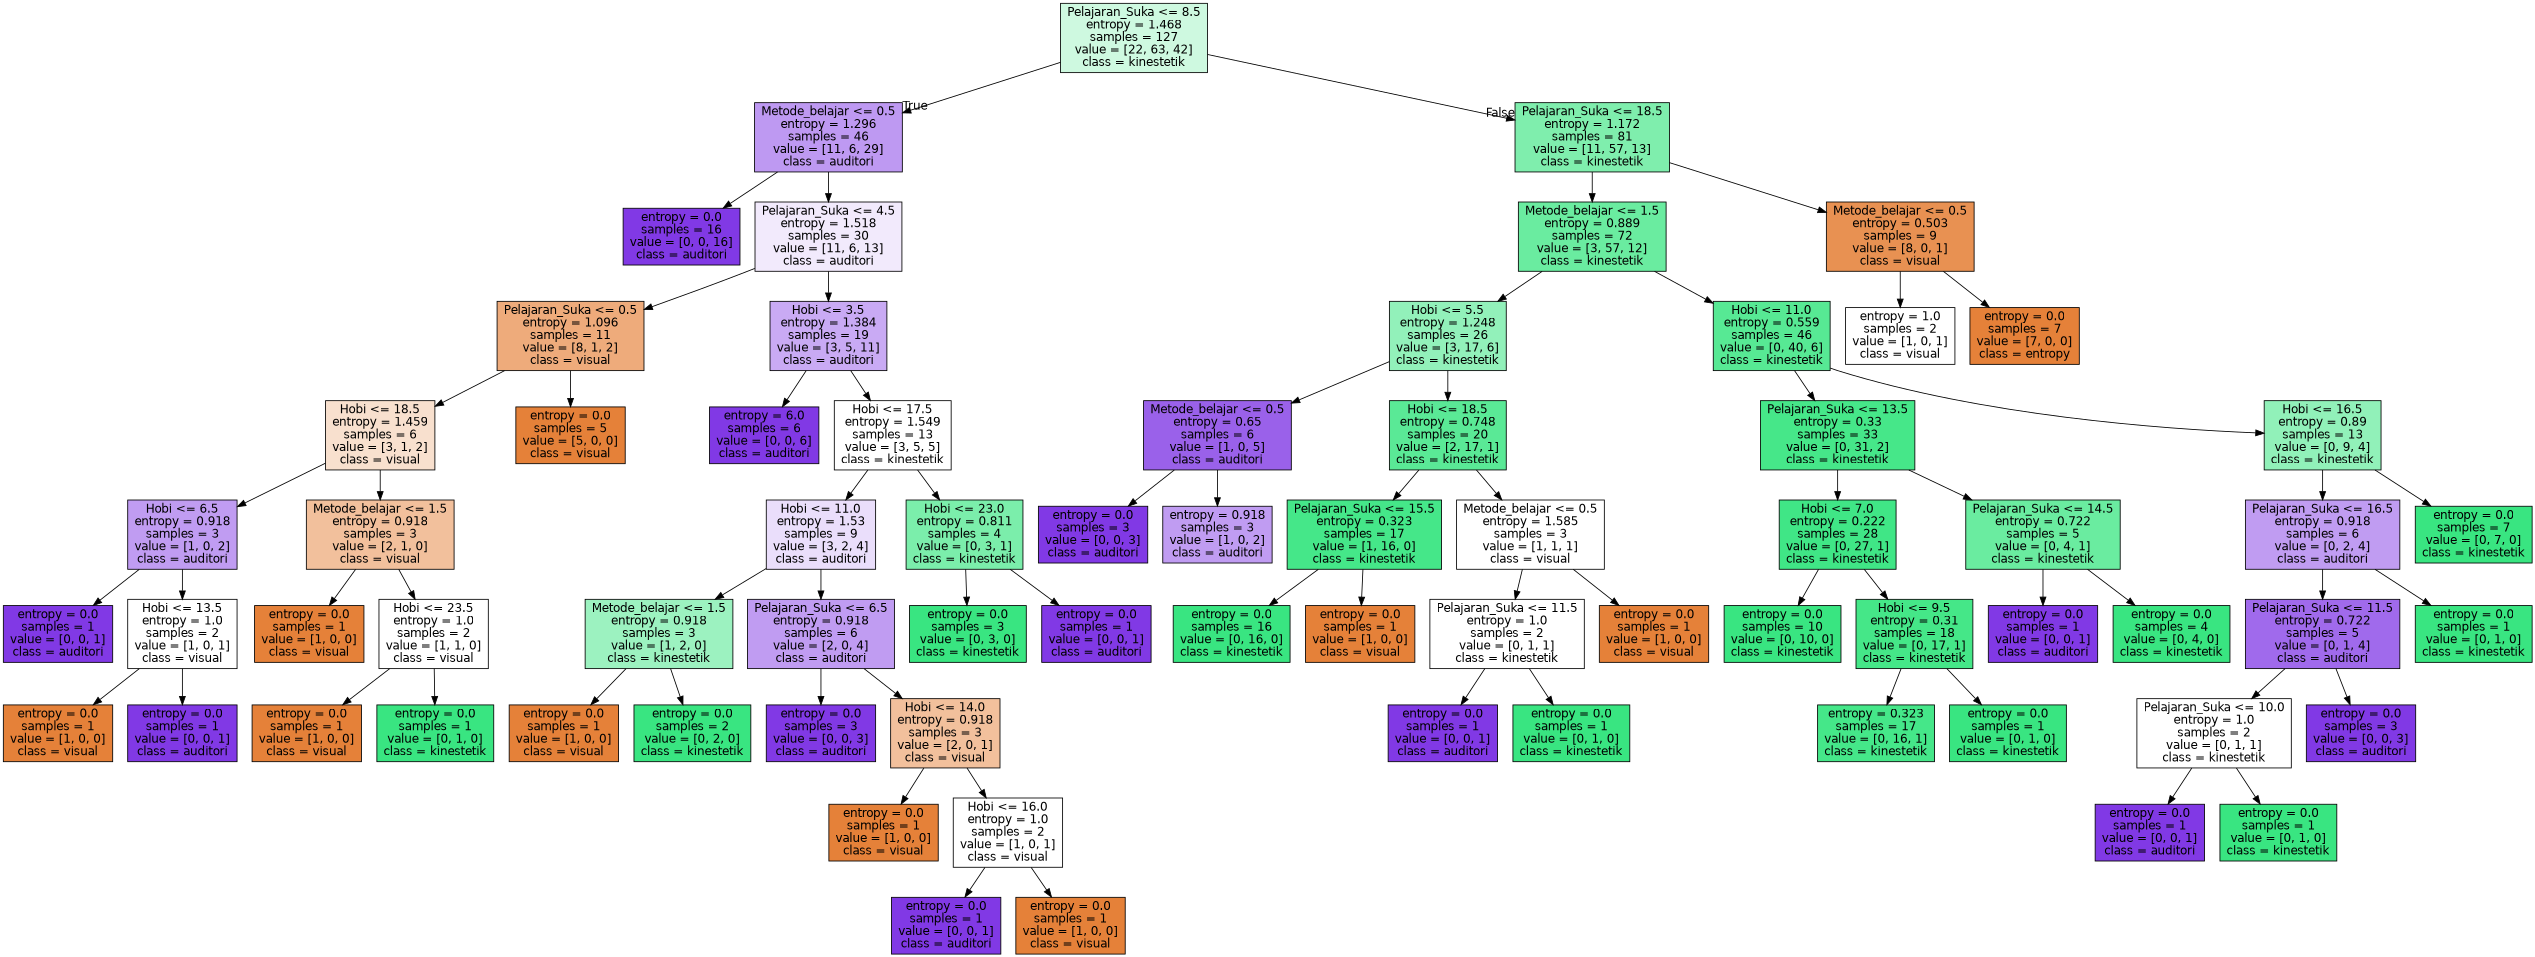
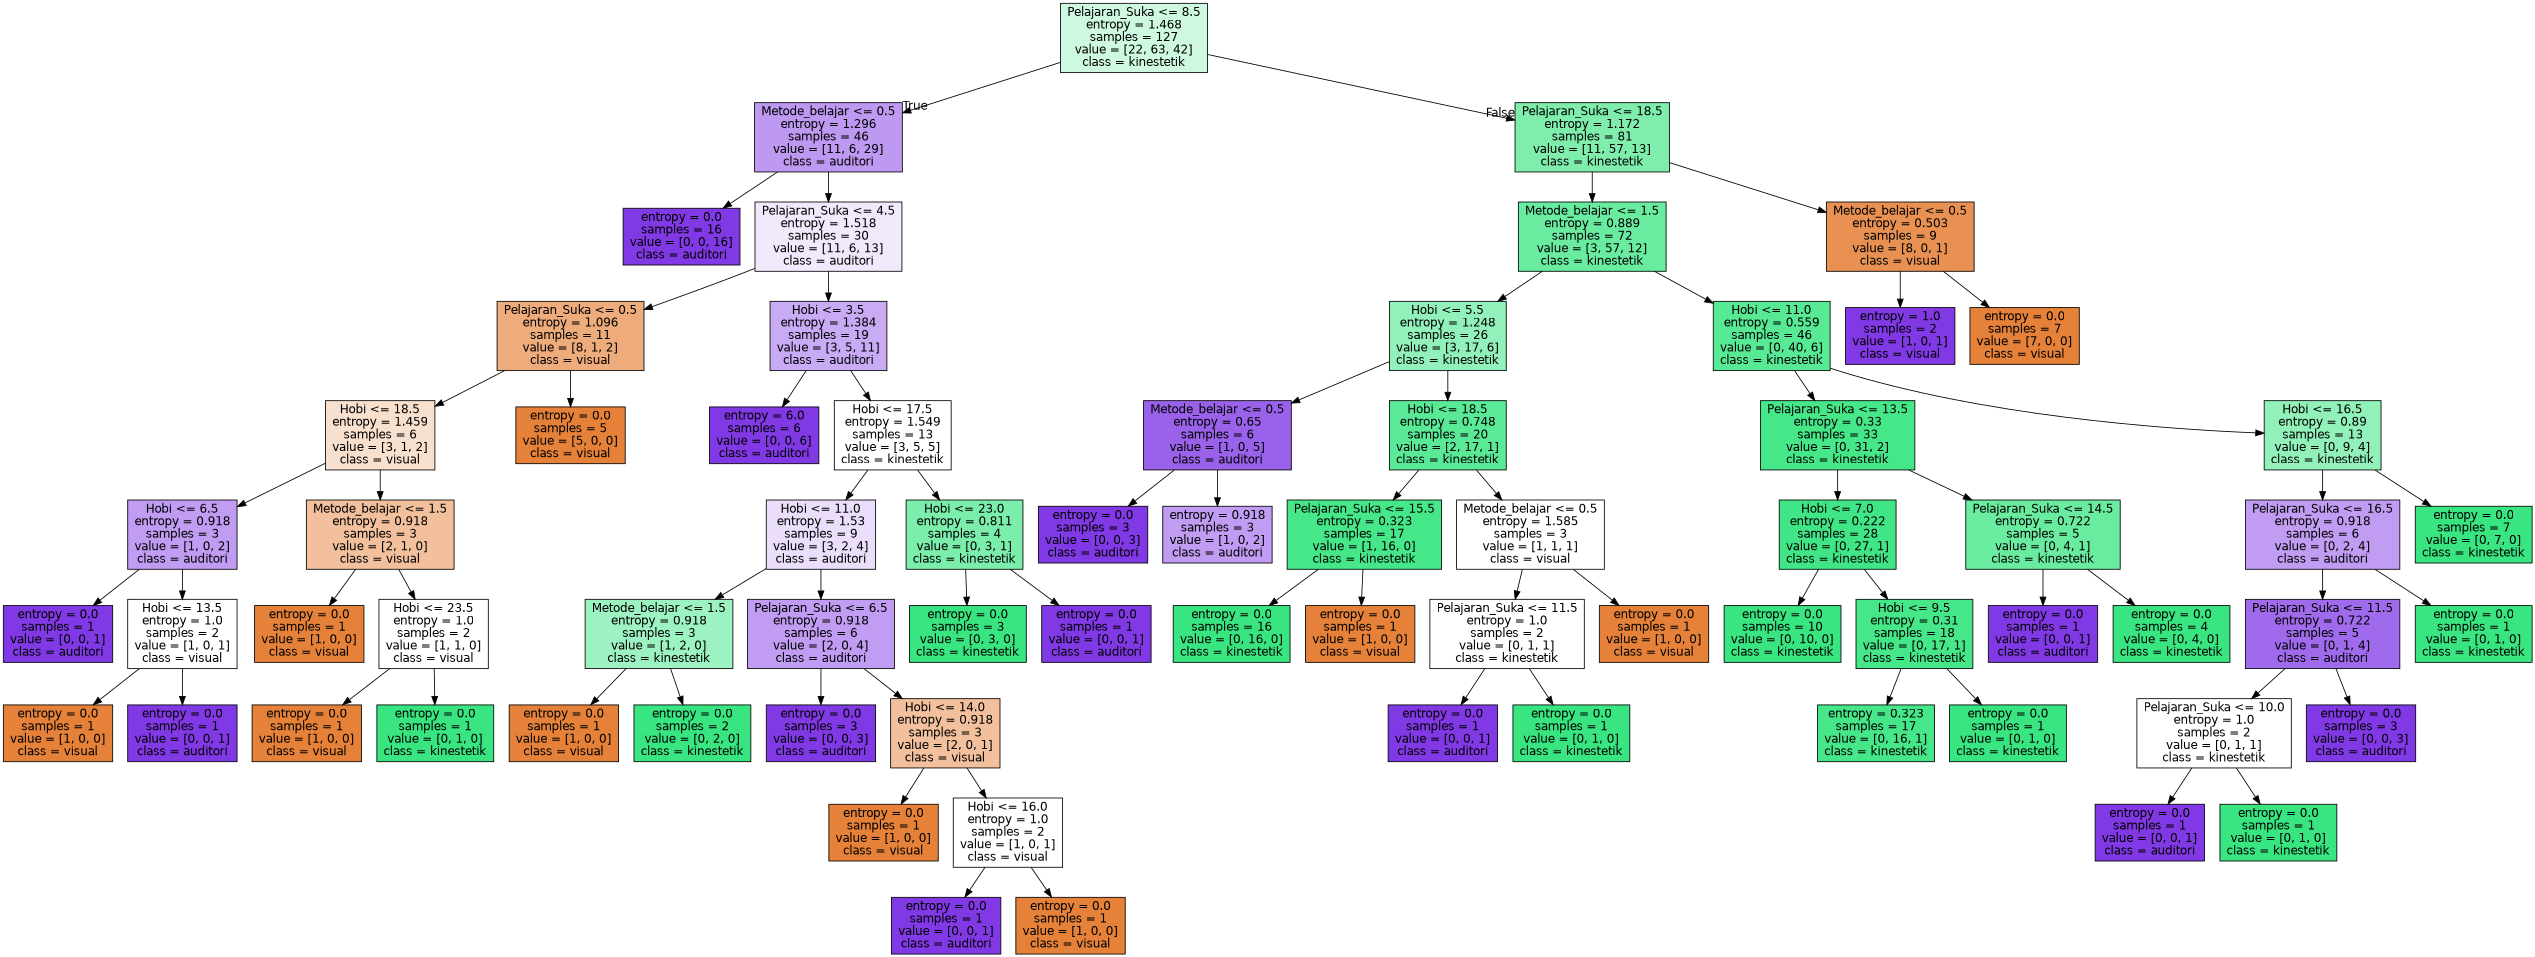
node "entropy = 1.0 samples = 2 value = [1, 0, 1] class = visual": fillcolor #ffffff -> #8139e5
node "entropy = 0.0 samples = 7 value = [7, 0, 0] class = entropy": label "entropy = 0.0 samples = 7 value = [7, 0, 0] class = entropy" -> "entropy = 0.0 samples = 7 value = [7, 0, 0] class = visual"
